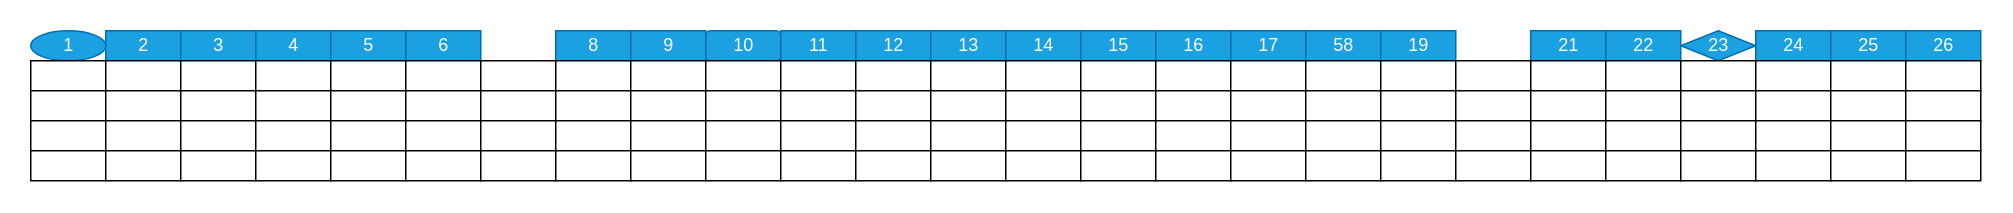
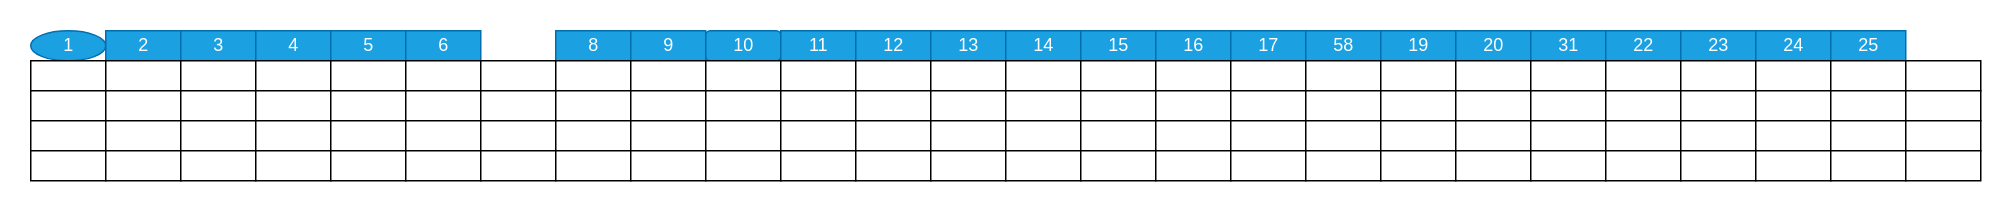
node "20": added
node "21": label "21" -> "31"
node "23": shape diamond -> rectangle
node "26": removed
